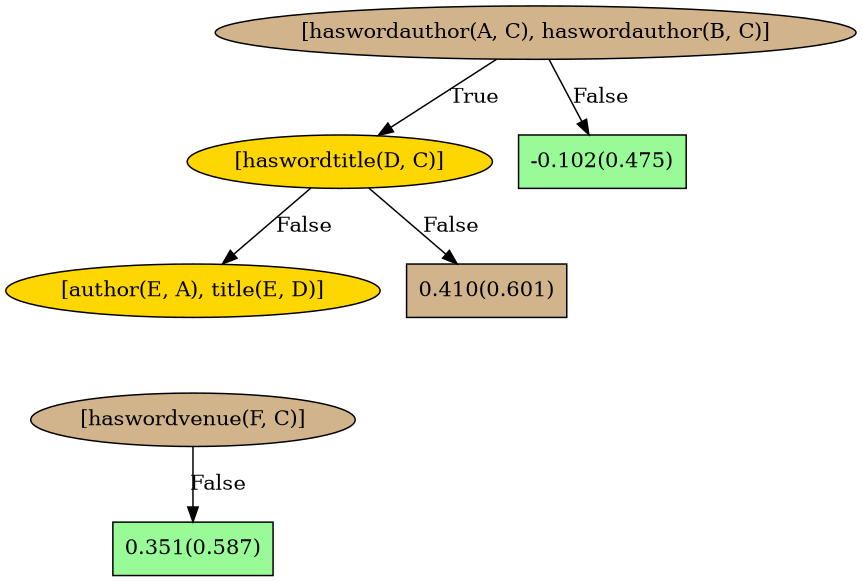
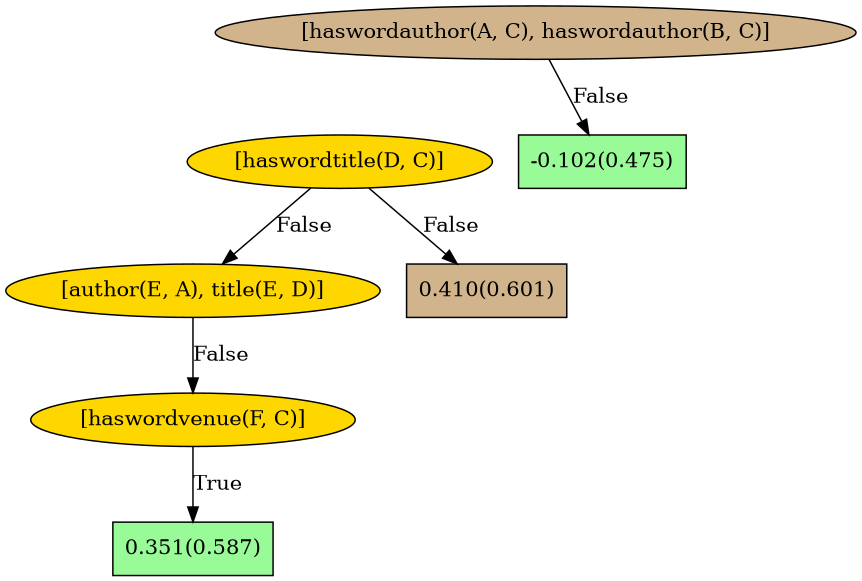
edge "[haswordauthor(A, C), haswordauthor(B, C)]" -> "[haswordtitle(D, C)]": removed, label "True"
edge "[author(E, A), title(E, D)]" -> "[haswordvenue(F, C)]": added, label "False"
node "[haswordvenue(F, C)]": fillcolor tan -> gold
edge "[haswordvenue(F, C)]" -> "0.351(0.587)": label "False" -> "True"
